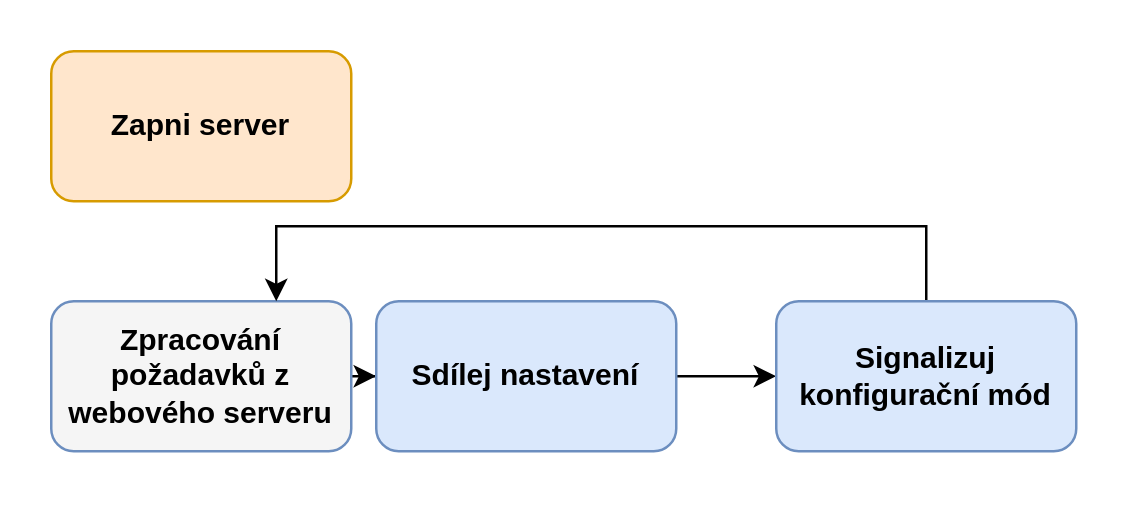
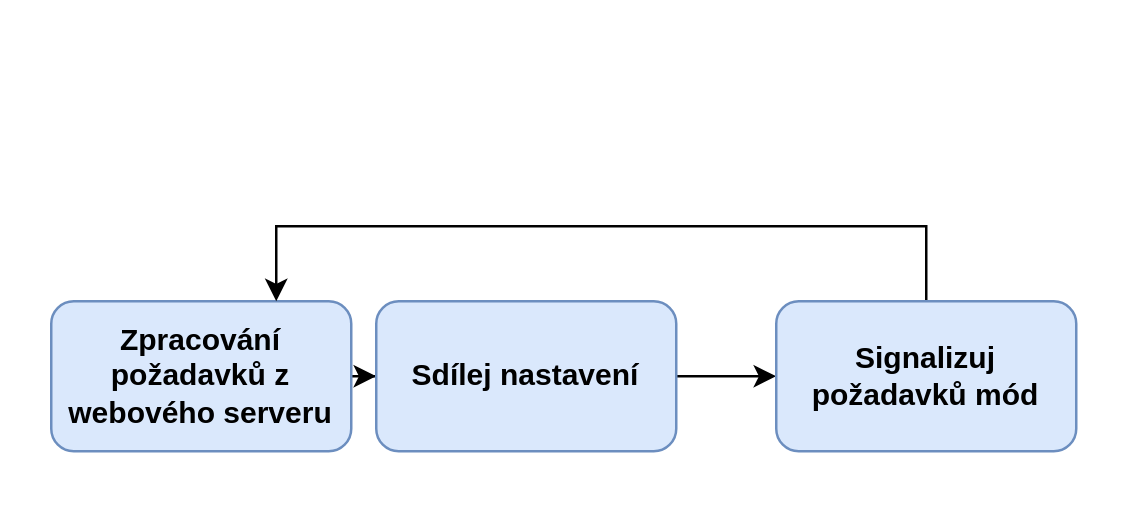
node "Zapni server": removed
node "Zpracování požadavků z webového serveru": fillcolor #f5f5f5 -> #dae8fc
node "Signalizuj konfigurační mód": label "Signalizuj konfigurační mód" -> "Signalizuj požadavků mód"
